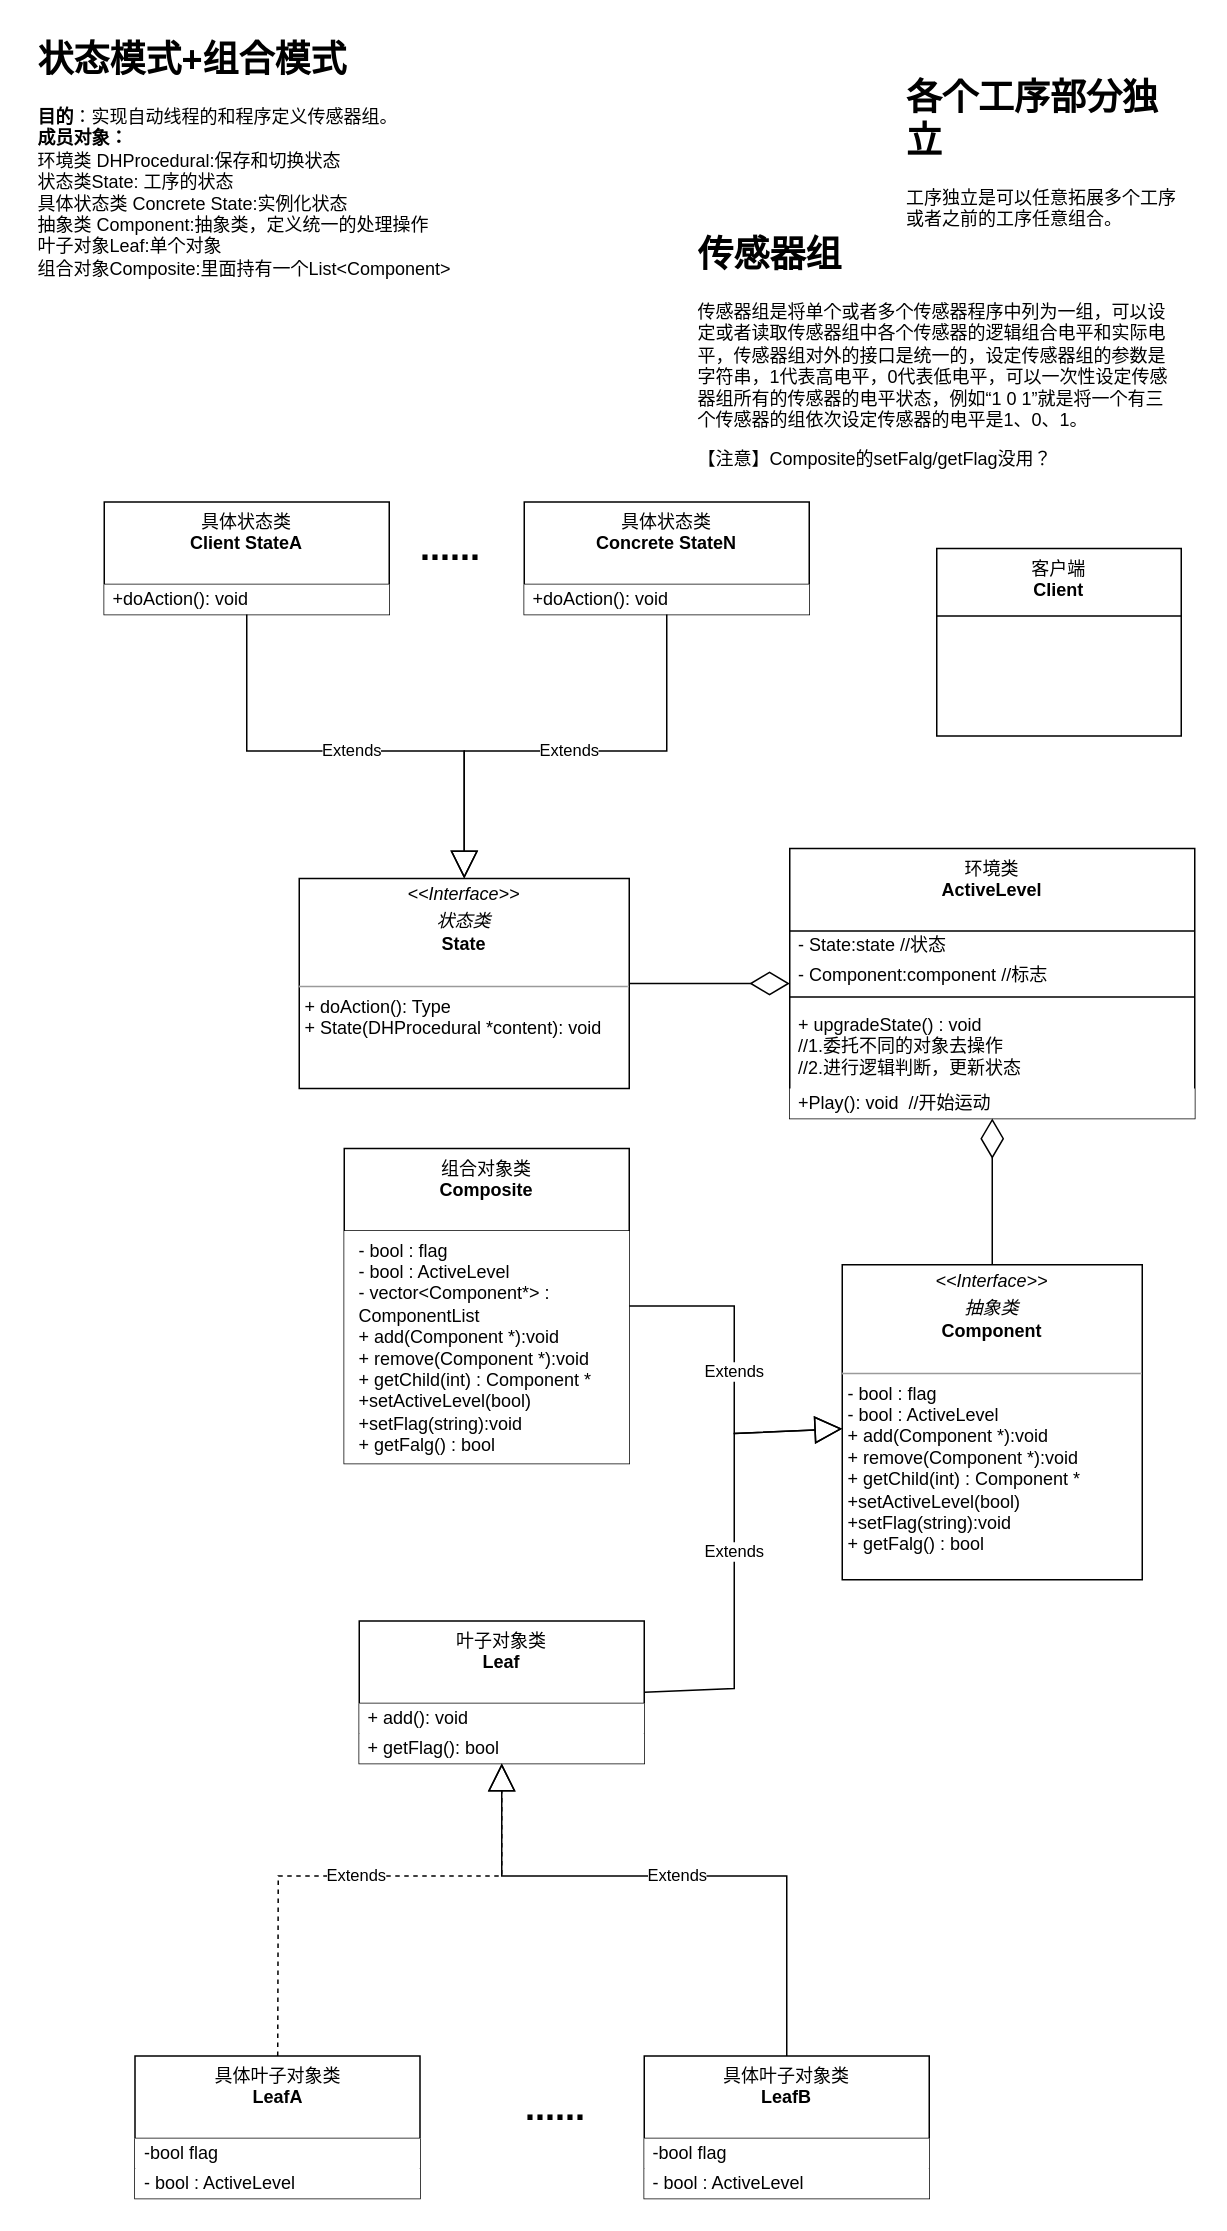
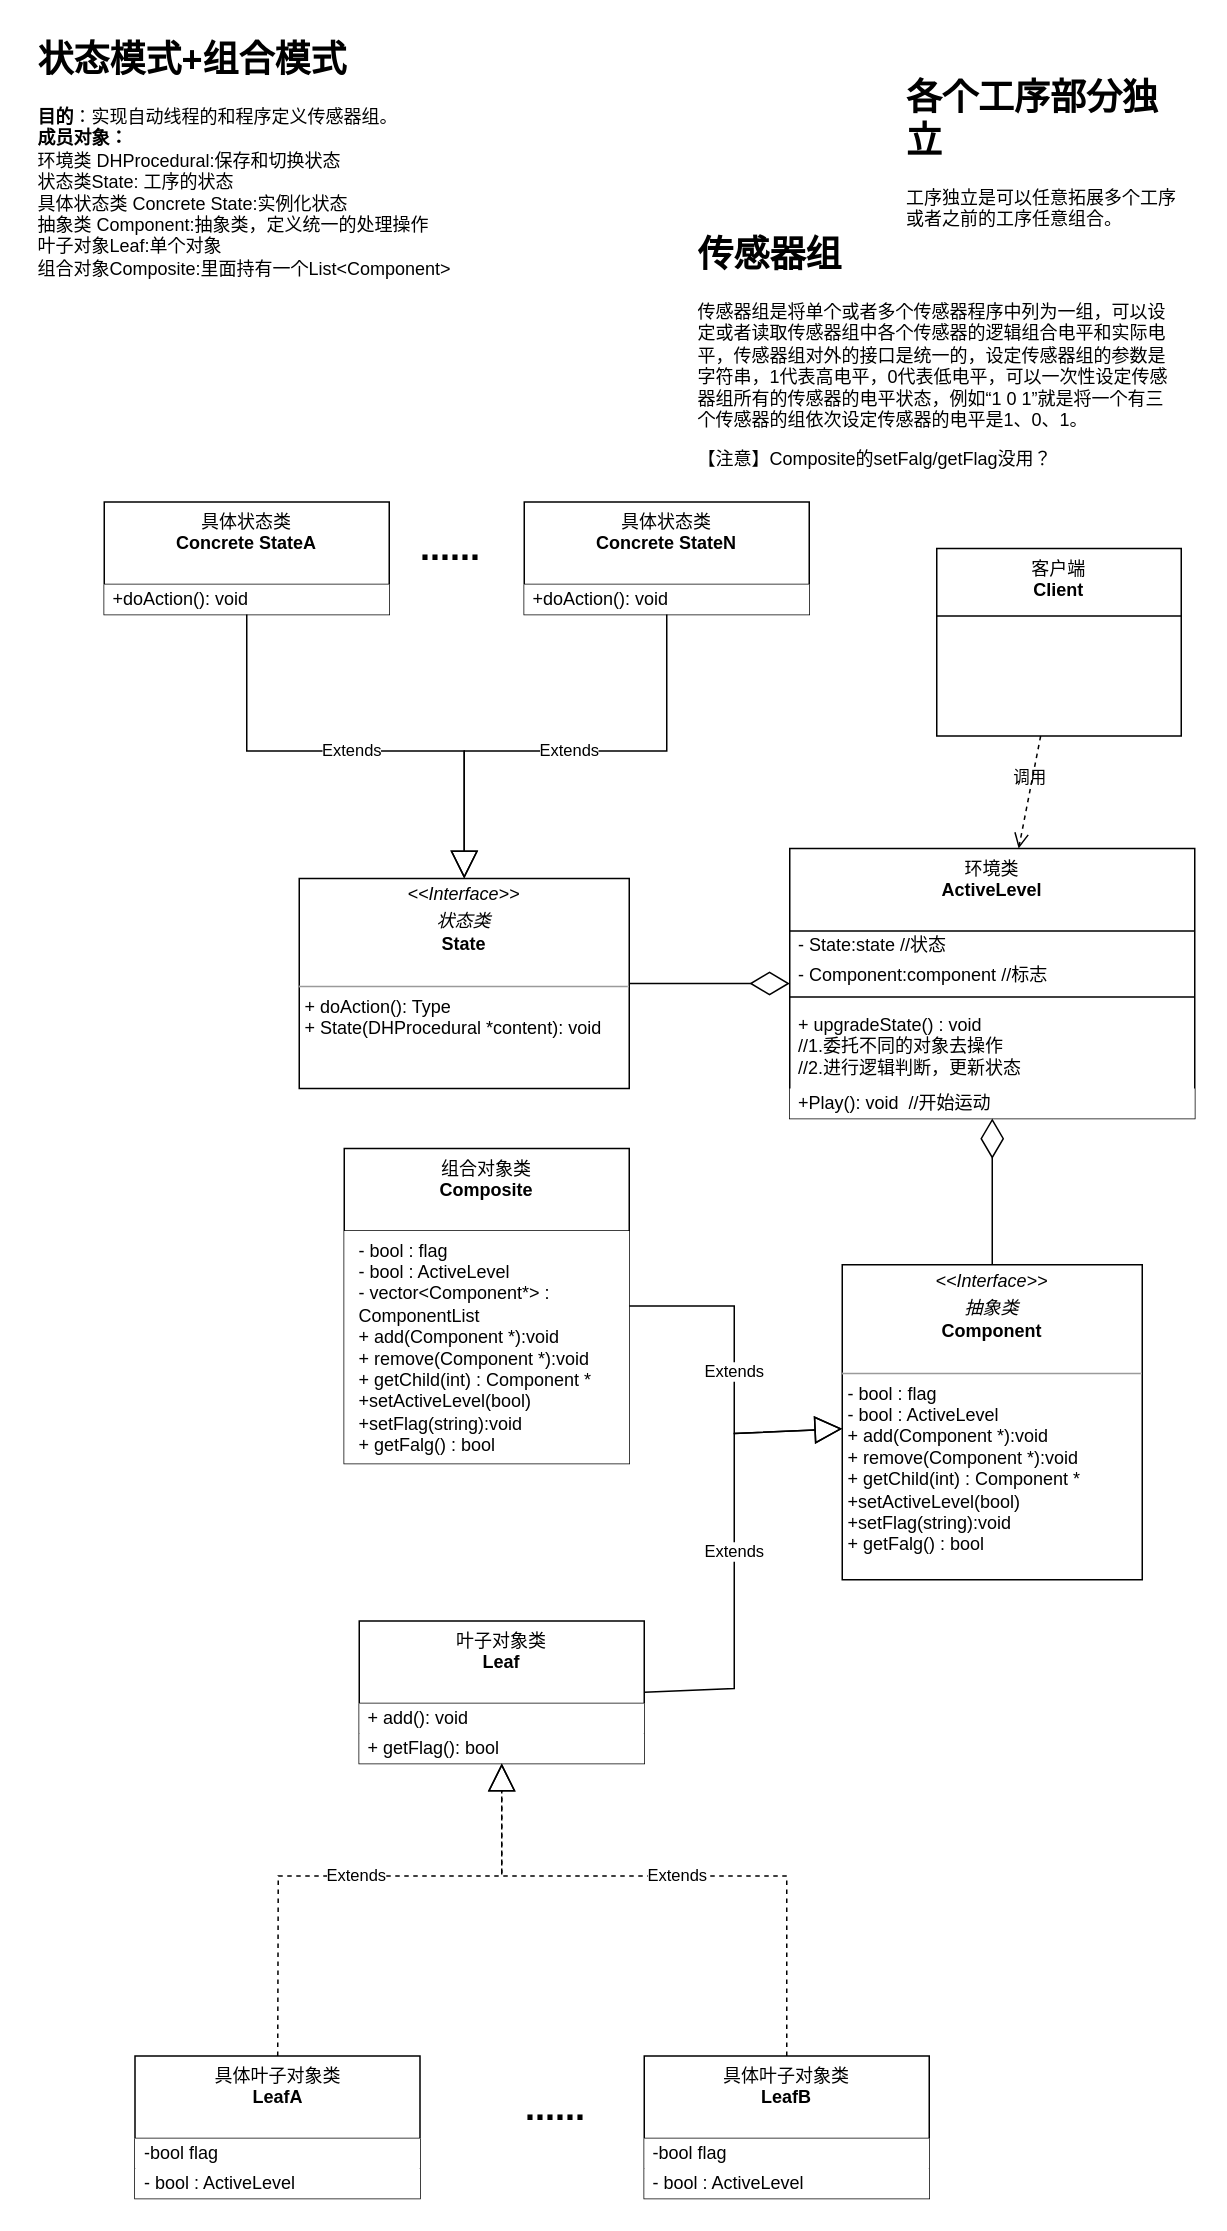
node "具体状态类 Client StateA": label "具体状态类 Client StateA" -> "具体状态类 Concrete StateA"
edge "客户端 Client" -> "环境类 ActiveLevel": added, label "调用"
edge "具体叶子对象类 LeafB" -> "叶子对象类 Leaf": style solid -> dashed
